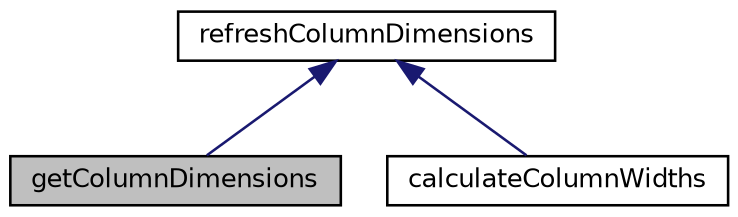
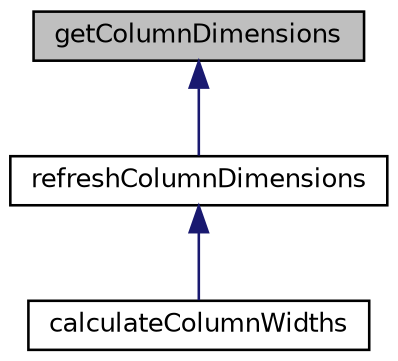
edge "getColumnDimensions" -> "refreshColumnDimensions": reversed
